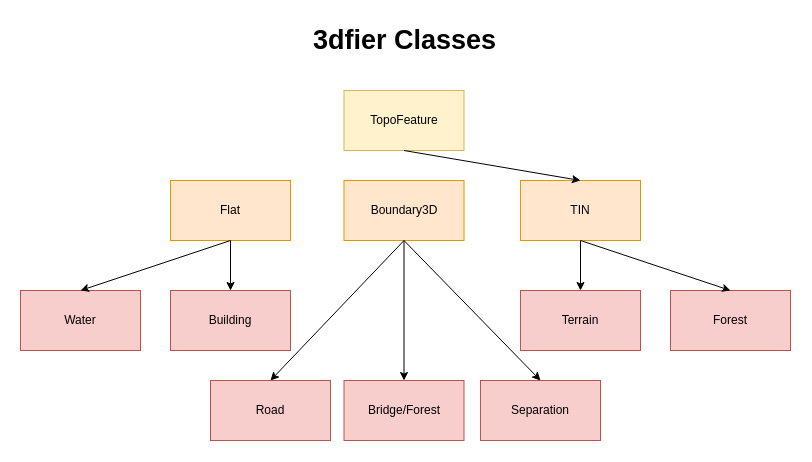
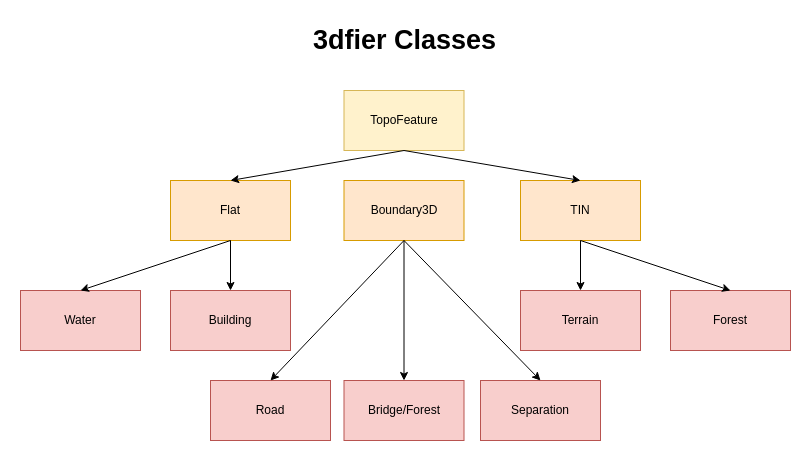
edge "TopoFeature" -> "Flat": added
